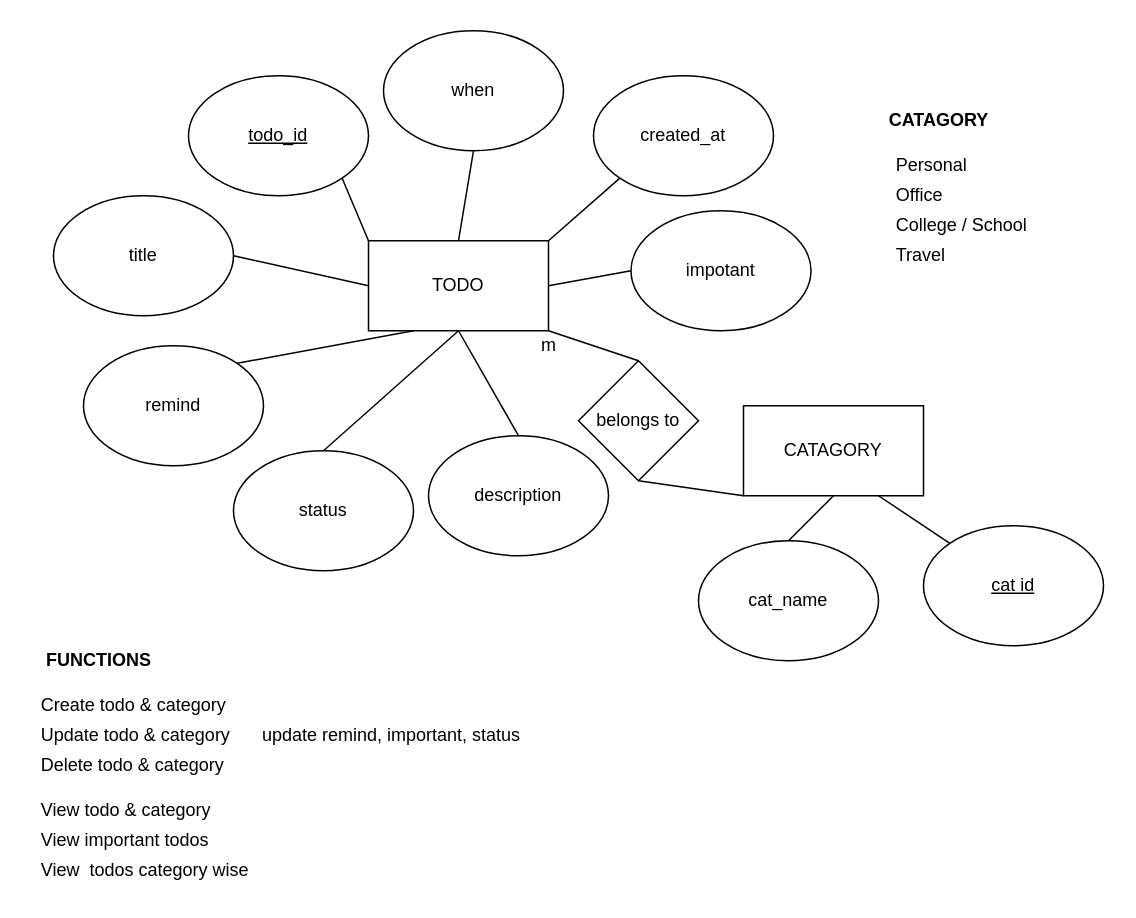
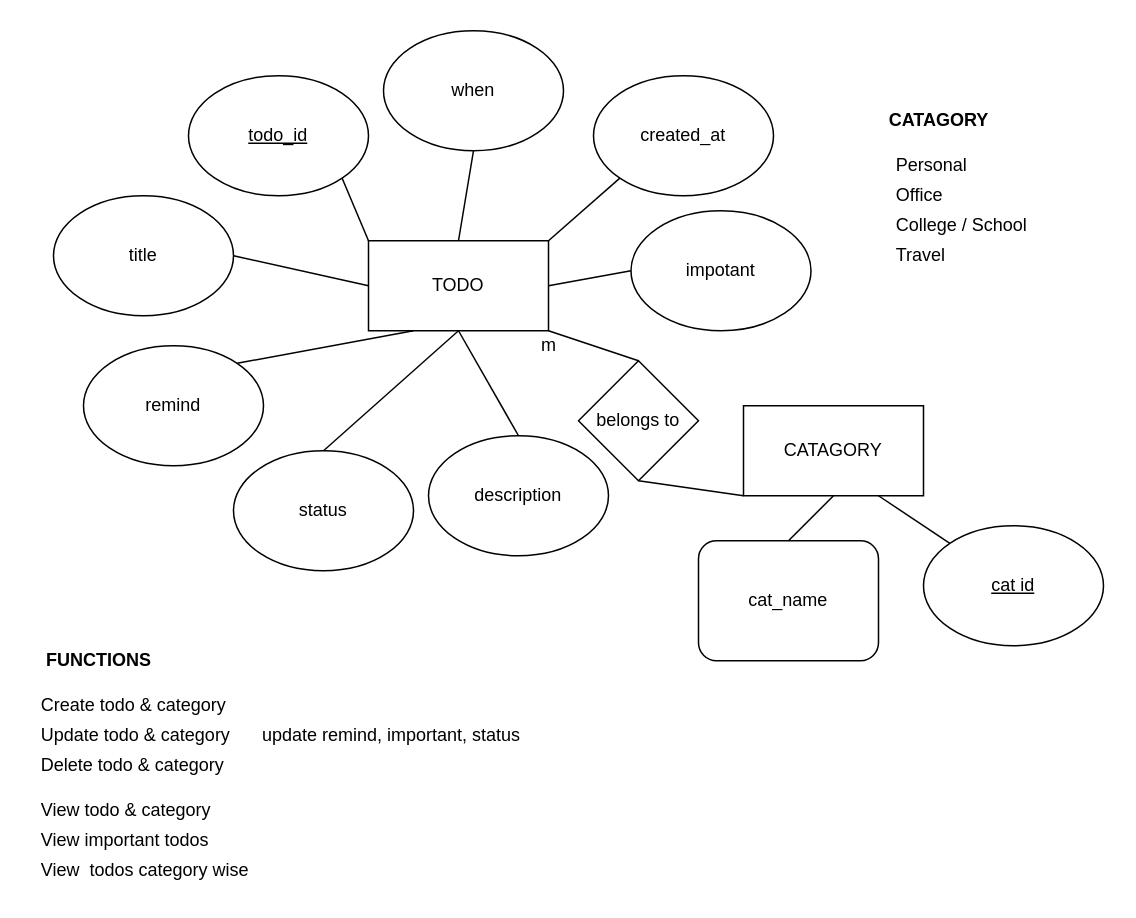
node "cat_name": shape ellipse -> rounded rectangle
